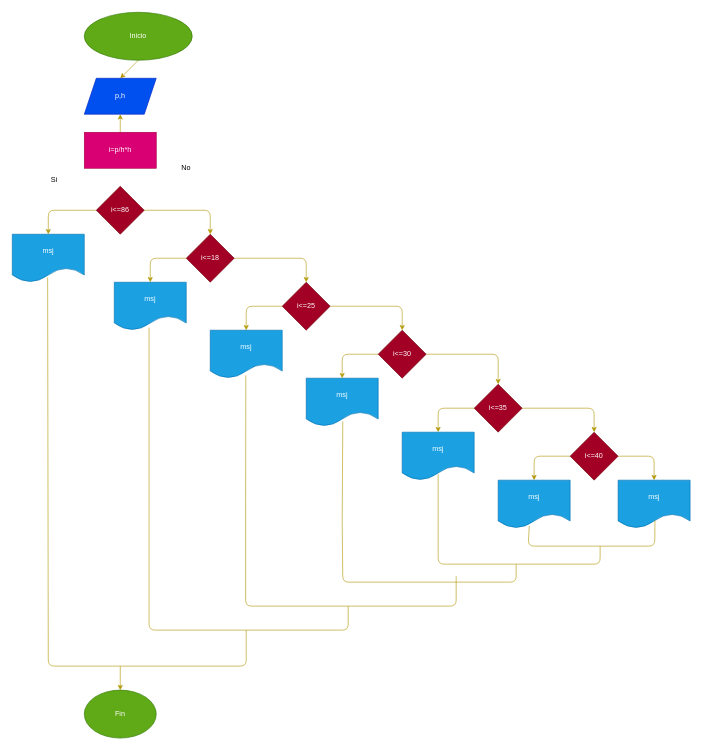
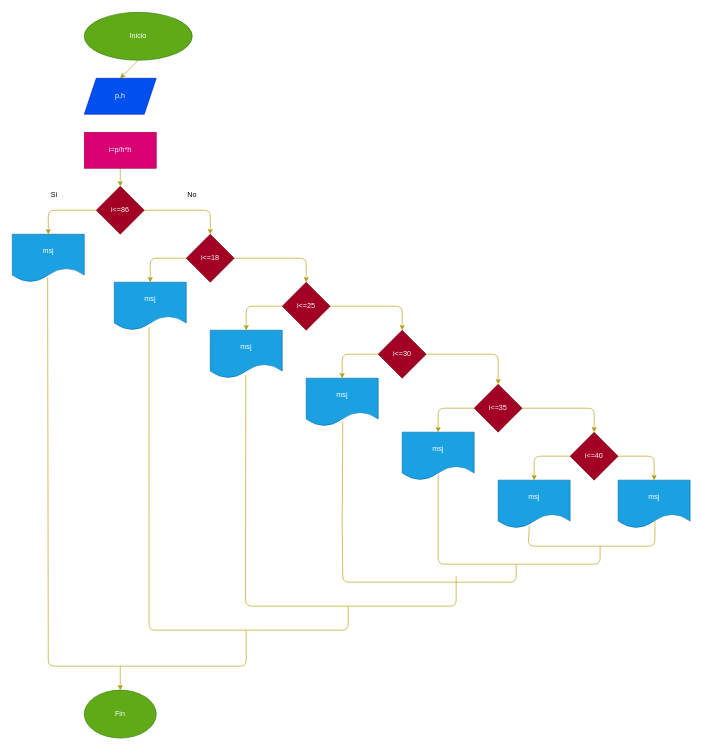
edge "i=p/h*h" -> "p,h": now "i=p/h*h" -> "i<=86"
node "No": moved (186, 168) -> (192, 195)
node "Si": moved (54, 180) -> (54, 195)
